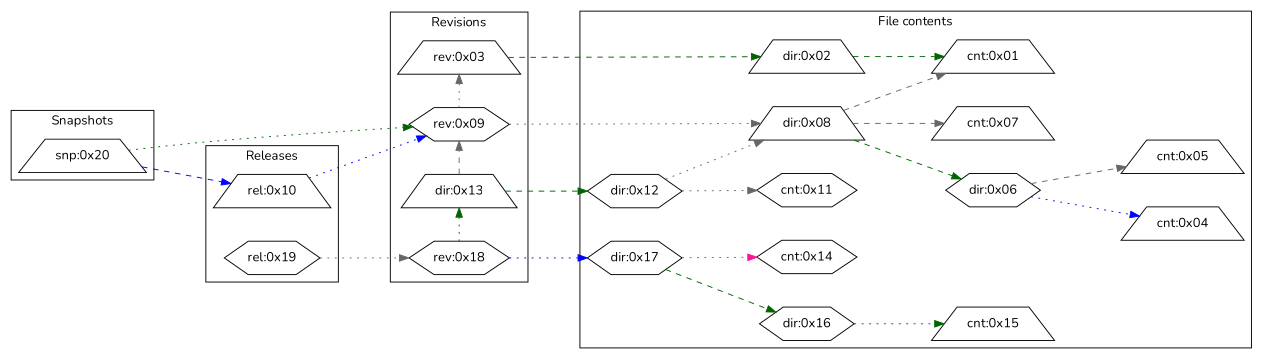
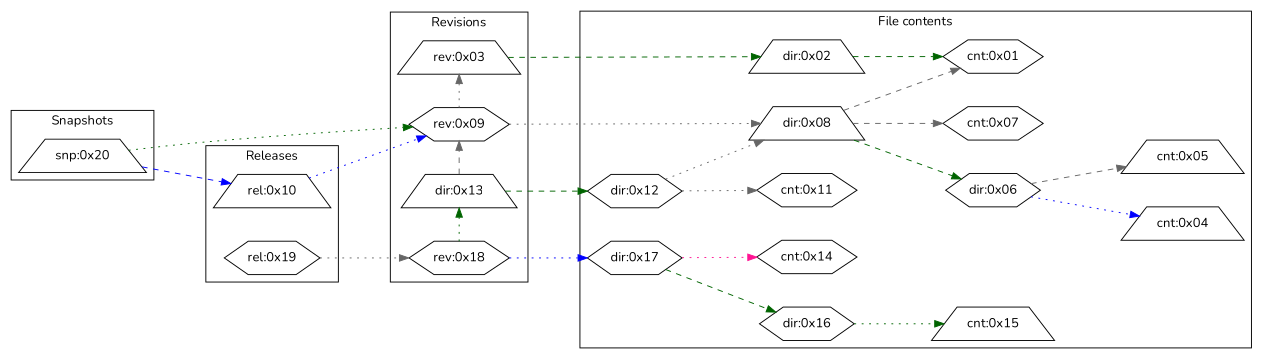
node "cnt:0x01": shape trapezium -> hexagon
node "cnt:0x07": shape trapezium -> hexagon
